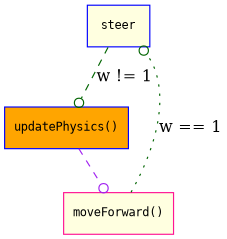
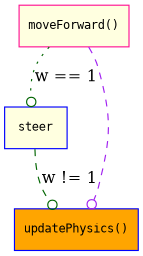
edge "updatePhysics()" -> "moveForward()": reversed
